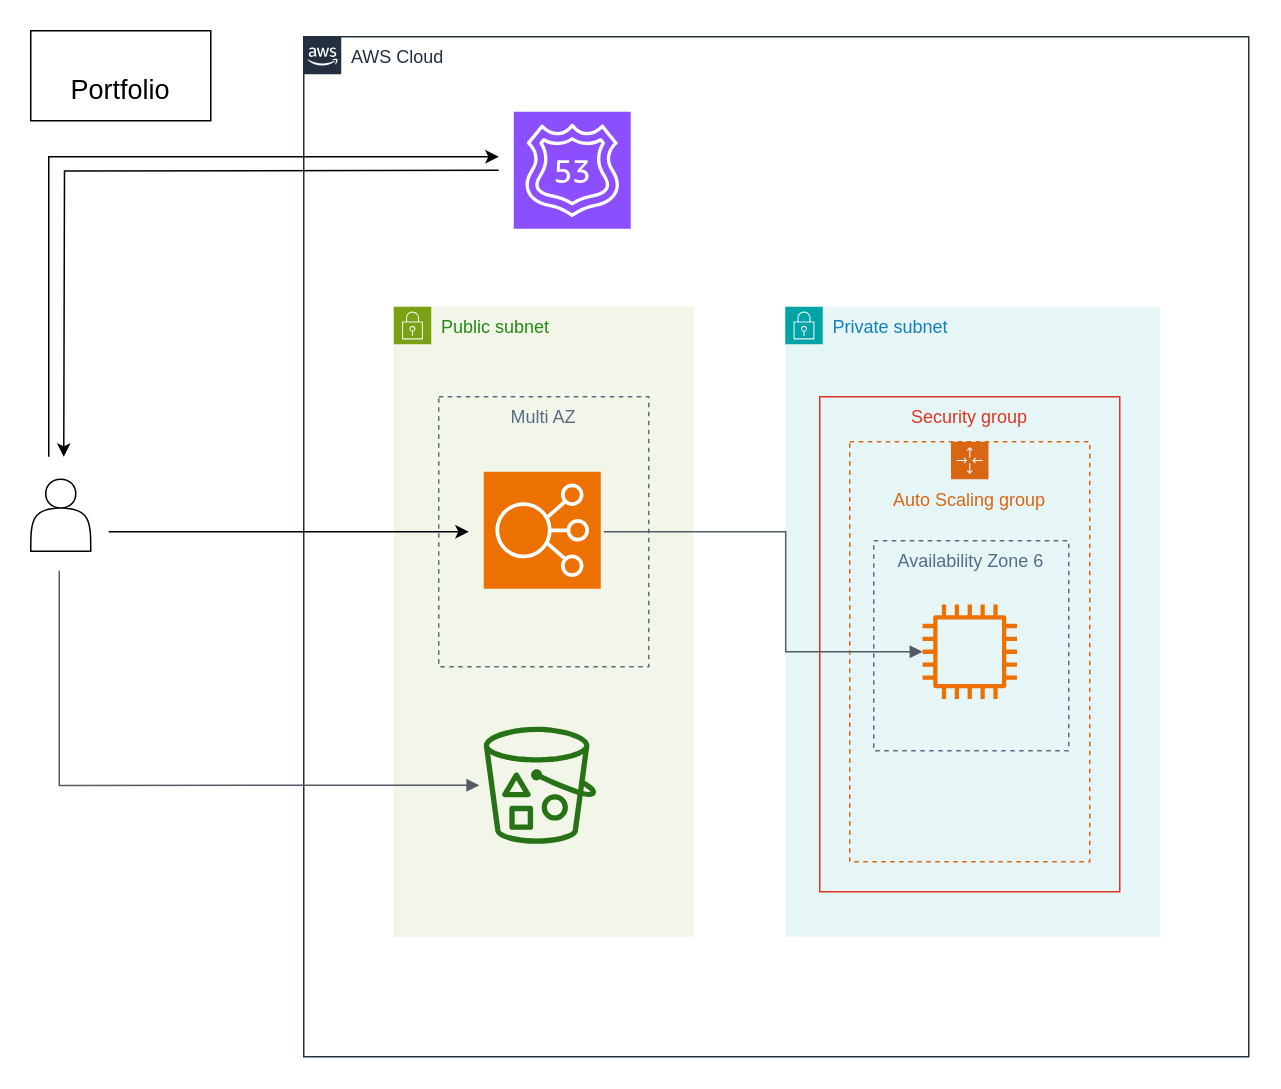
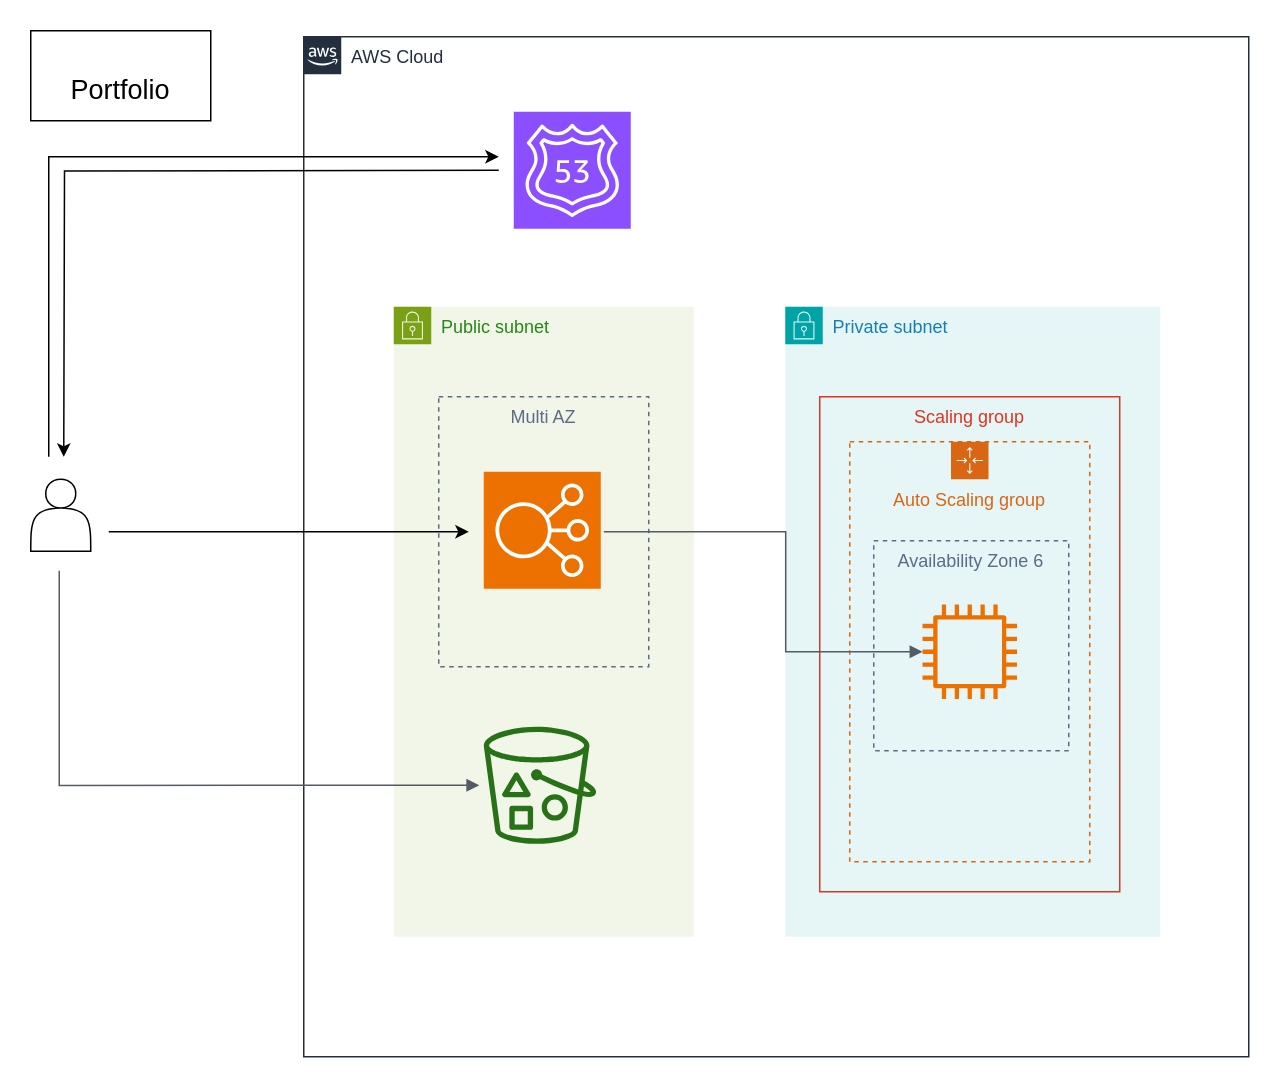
node "Security group": label "Security group" -> "Scaling group"
